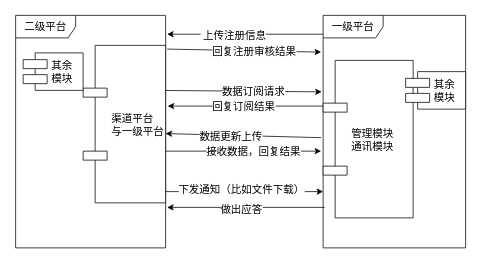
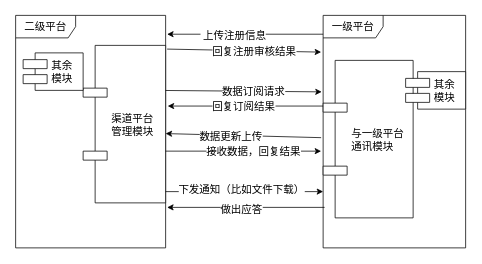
node "渠道平台 与一级平台": label "渠道平台 与一级平台" -> "渠道平台 管理模块"
node "管理模块 通讯模块": label "管理模块 通讯模块" -> "与一级平台 通讯模块"
